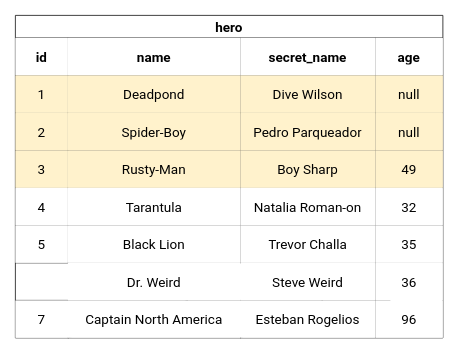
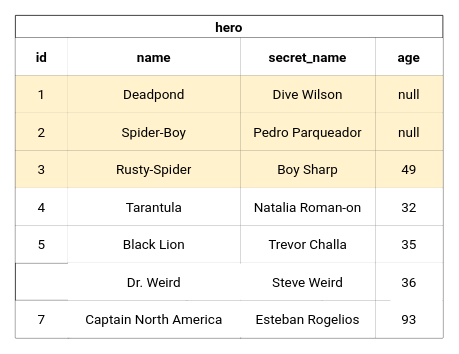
node "Rusty-Man": label "Rusty-Man" -> "Rusty-Spider"
node "96": label "96" -> "93"
